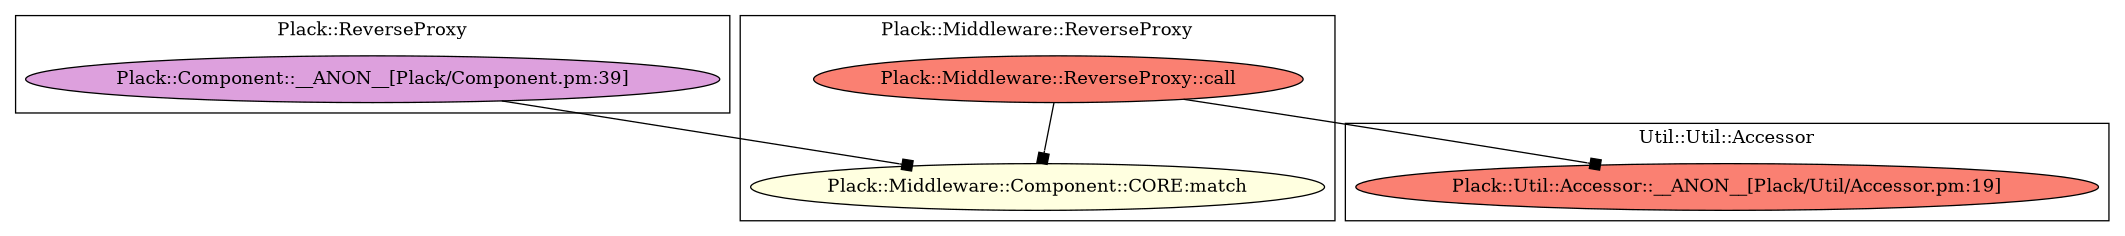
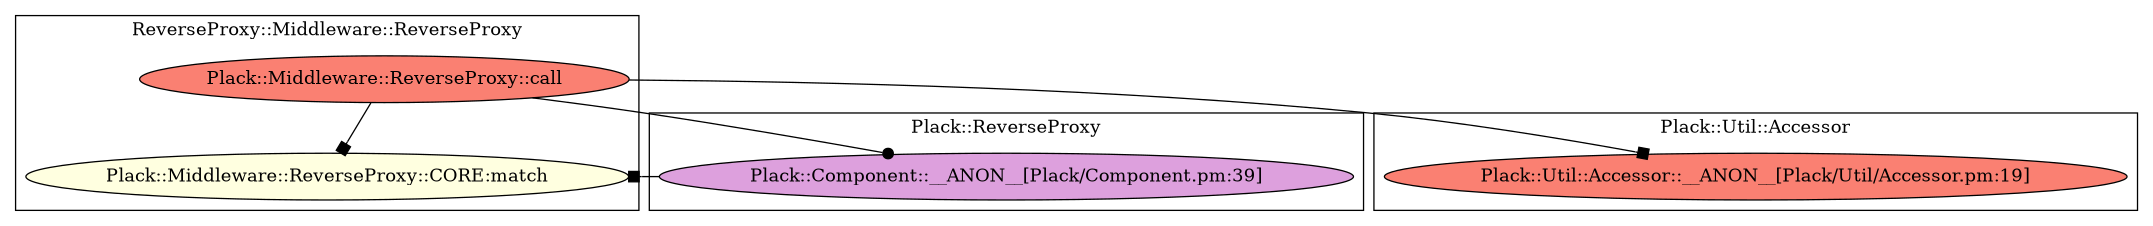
cluster "Plack::Middleware::ReverseProxy": label "Plack::Middleware::ReverseProxy" -> "ReverseProxy::Middleware::ReverseProxy"
edge "Plack::Middleware::ReverseProxy::call" -> "Plack::Component::__ANON__[Plack/Component.pm:39]": added
cluster "Util::Util::Accessor": label "Util::Util::Accessor" -> "Plack::Util::Accessor"
node "Plack::Middleware::Component::CORE:match": label "Plack::Middleware::Component::CORE:match" -> "Plack::Middleware::ReverseProxy::CORE:match"
